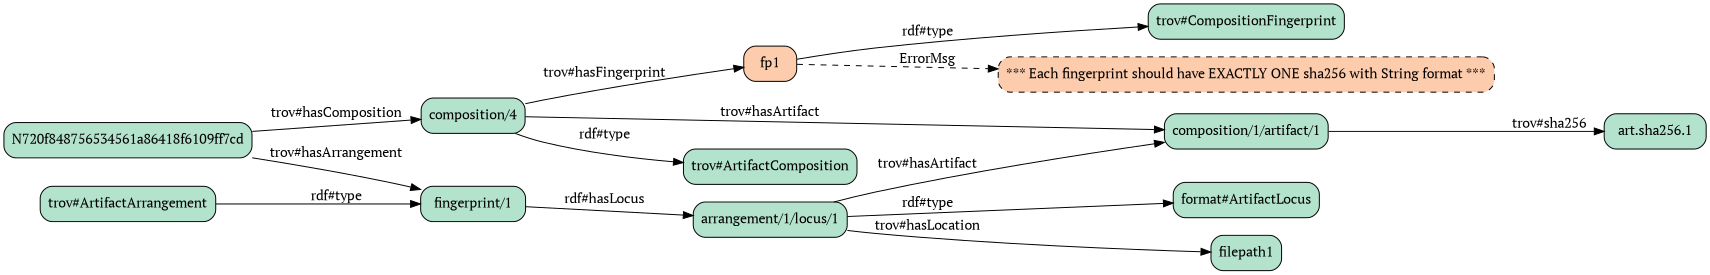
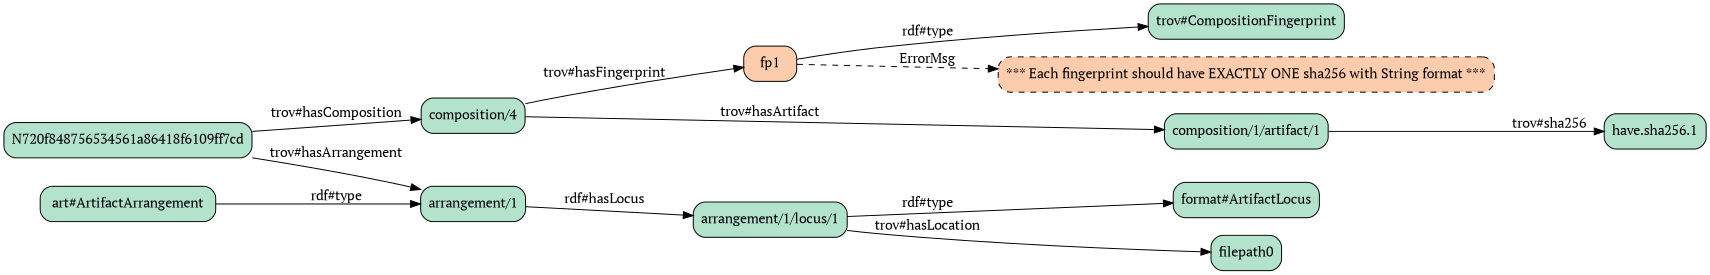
node "art.sha256.1": label "art.sha256.1" -> "have.sha256.1"
node "trov#ArtifactComposition": removed
edge "arrangement/1/locus/1" -> "composition/1/artifact/1": removed, label "trov#hasArtifact"
node "trov#ArtifactArrangement": label "trov#ArtifactArrangement" -> "art#ArtifactArrangement"
node "fingerprint/1": label "fingerprint/1" -> "arrangement/1"
node "filepath1": label "filepath1" -> "filepath0"
